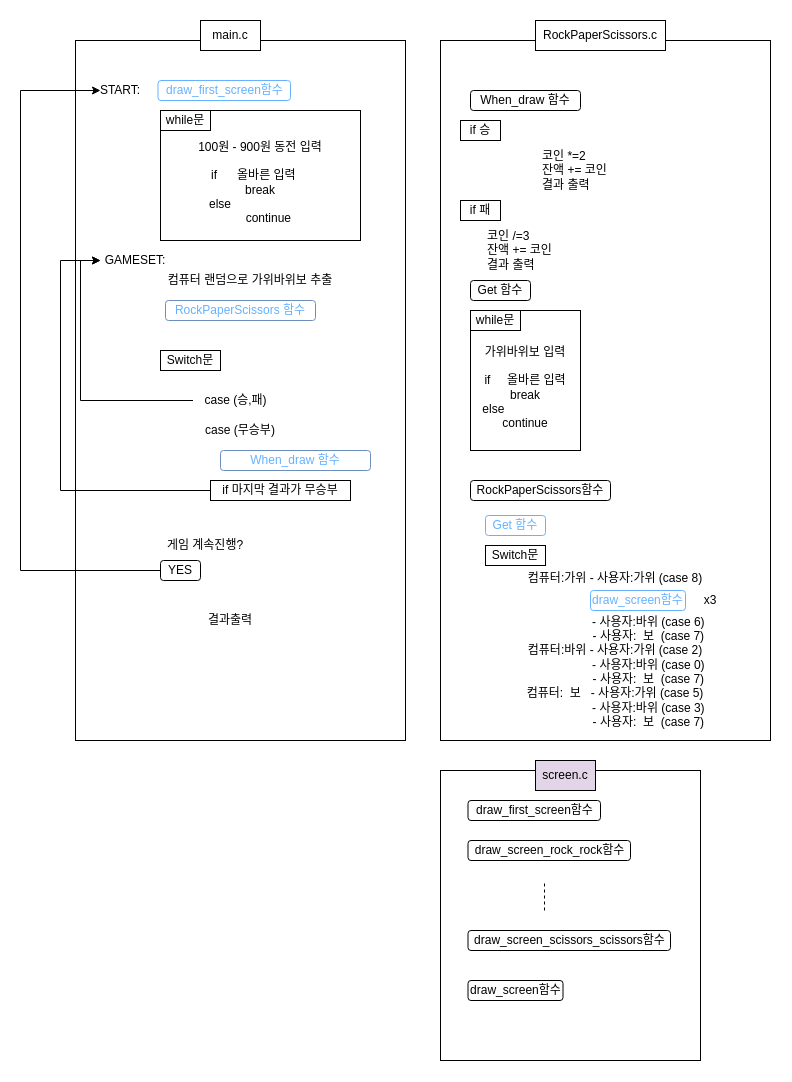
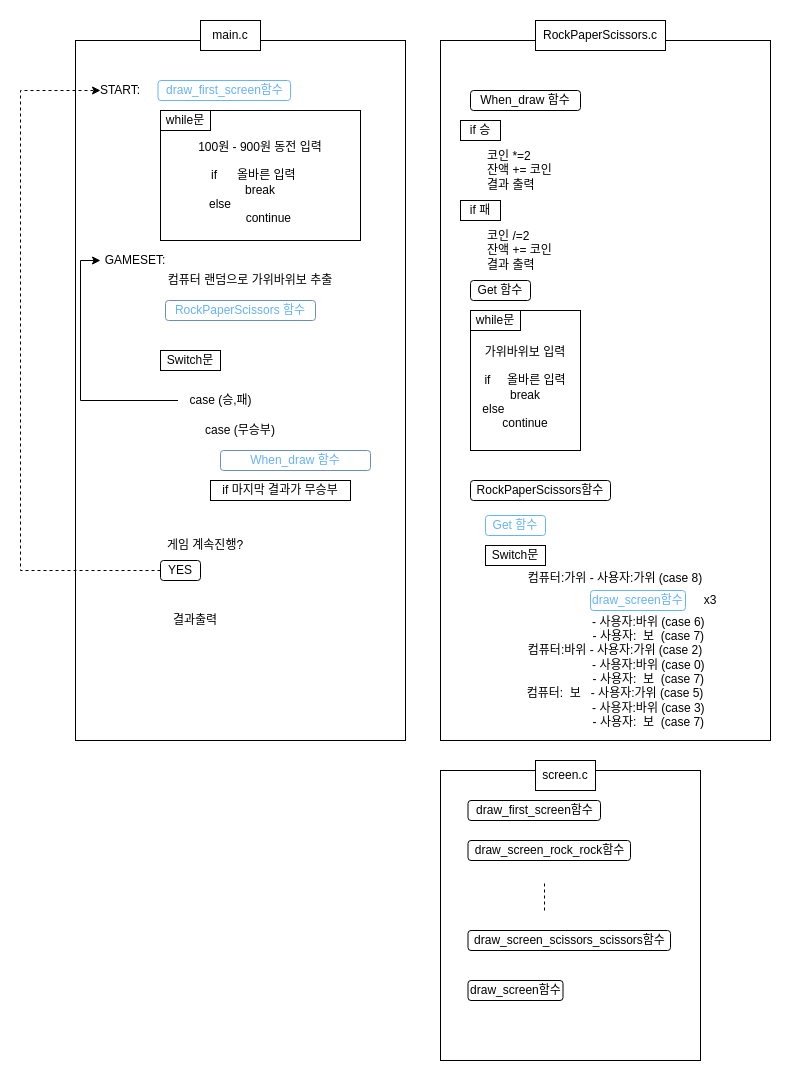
node "코인 *=2 잔액 += 코인 결과 출력": moved (581, 171) -> (526, 171)
node "코인 /=3 잔액 += 코인 결과 출력": label "코인 /=3 잔액 += 코인 결과 출력" -> "코인 /=2 잔액 += 코인 결과 출력"
edge "YES" -> "START:": style solid -> dashed
node "case (승,패)": moved (236, 401) -> (221, 401)
edge "if 마지막 결과가 무승부" -> "GAMESET:": removed
node "결과출력": moved (231, 621) -> (196, 621)
node "screen.c": fillcolor #e1d5e7 -> #ffffff
